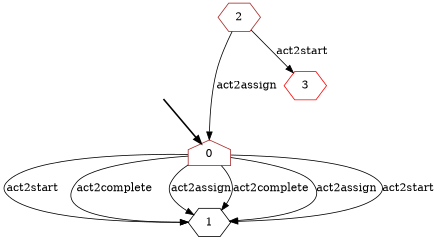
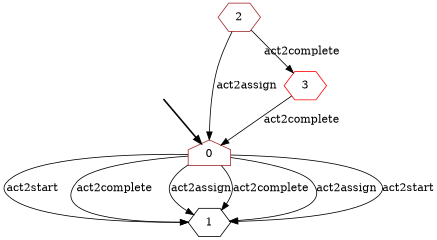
edge "2" -> "3": label "act2start" -> "act2complete"
edge "3" -> "0": added, label "act2complete"
